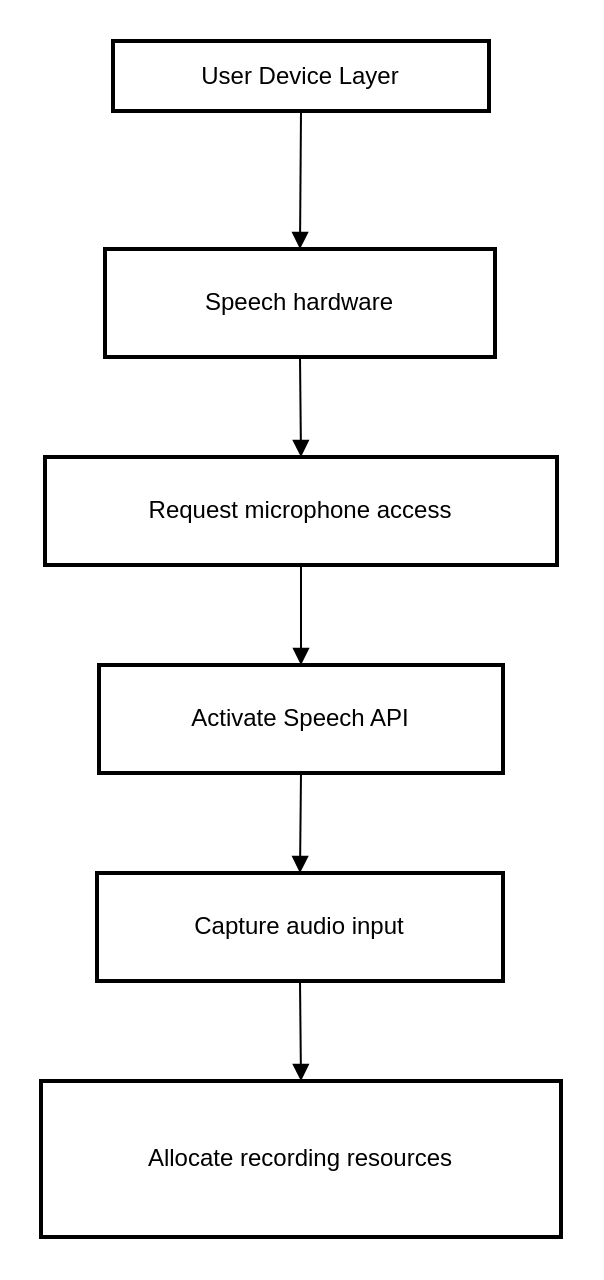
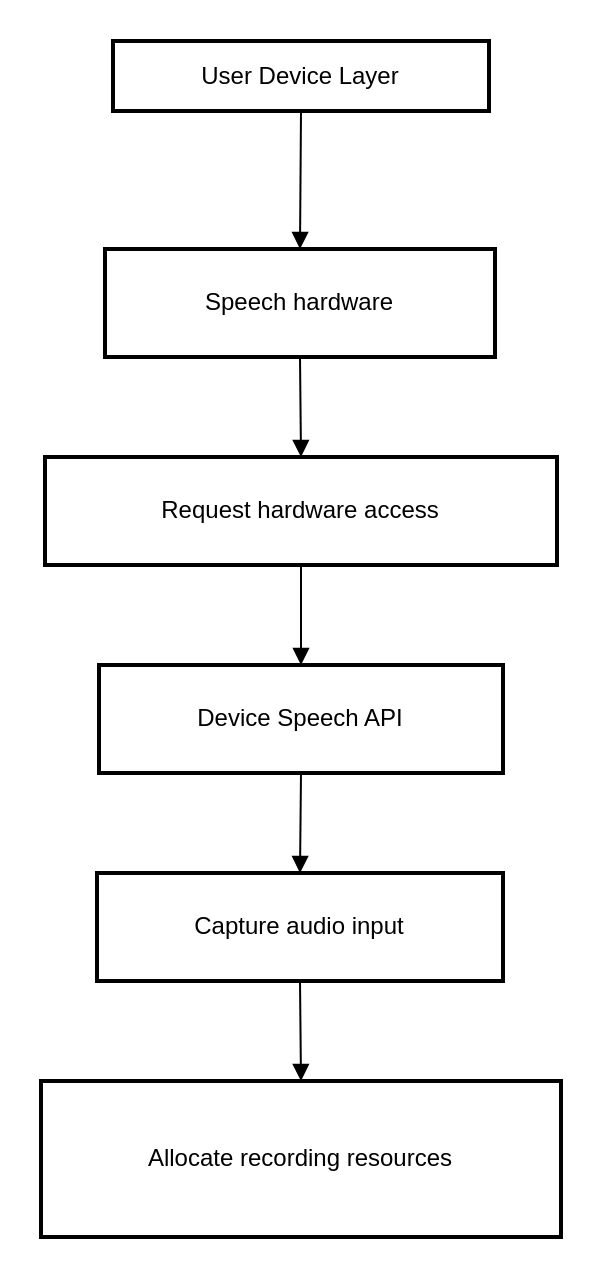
node "Request microphone access": label "Request microphone access" -> "Request hardware access"
node "Activate Speech API": label "Activate Speech API" -> "Device Speech API"
